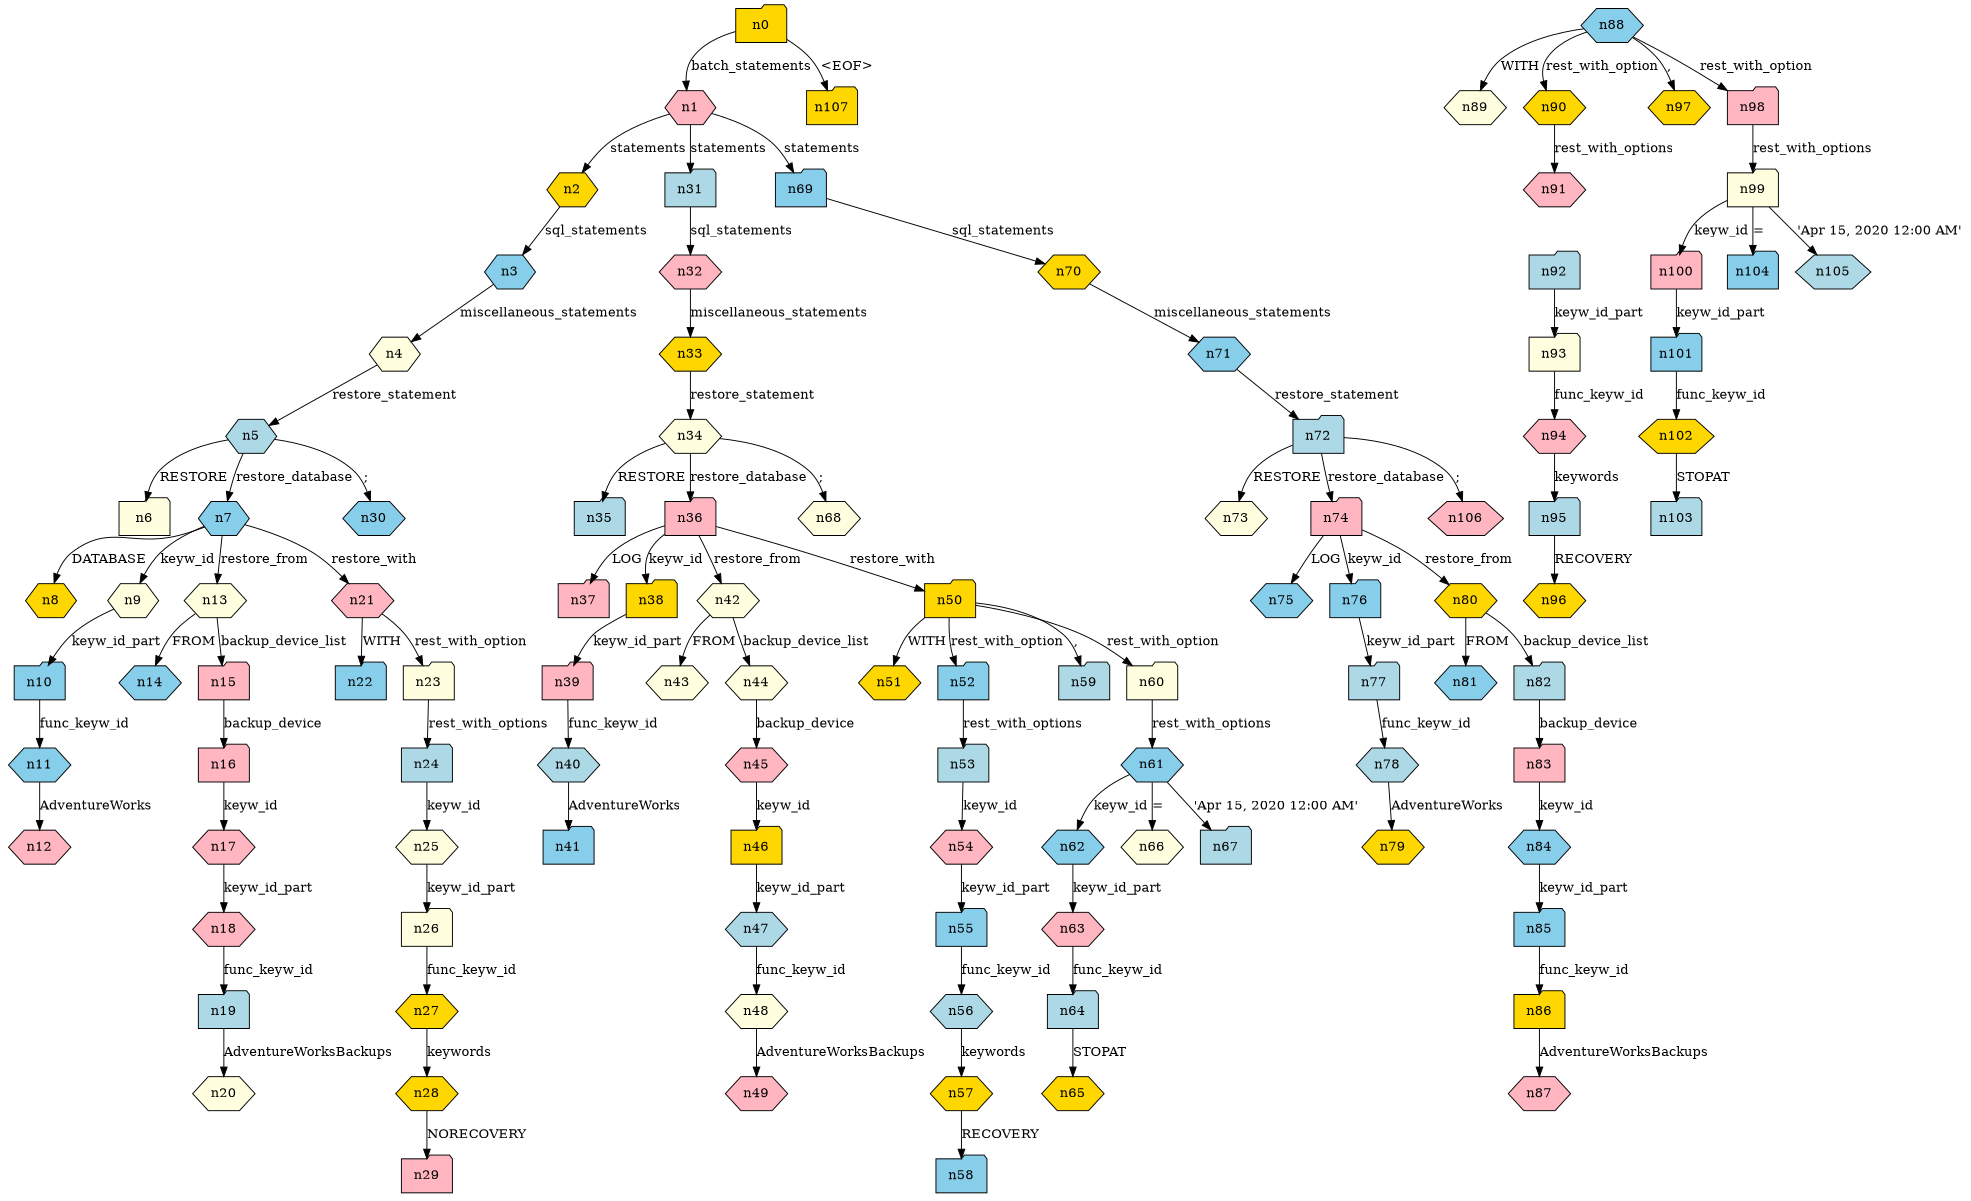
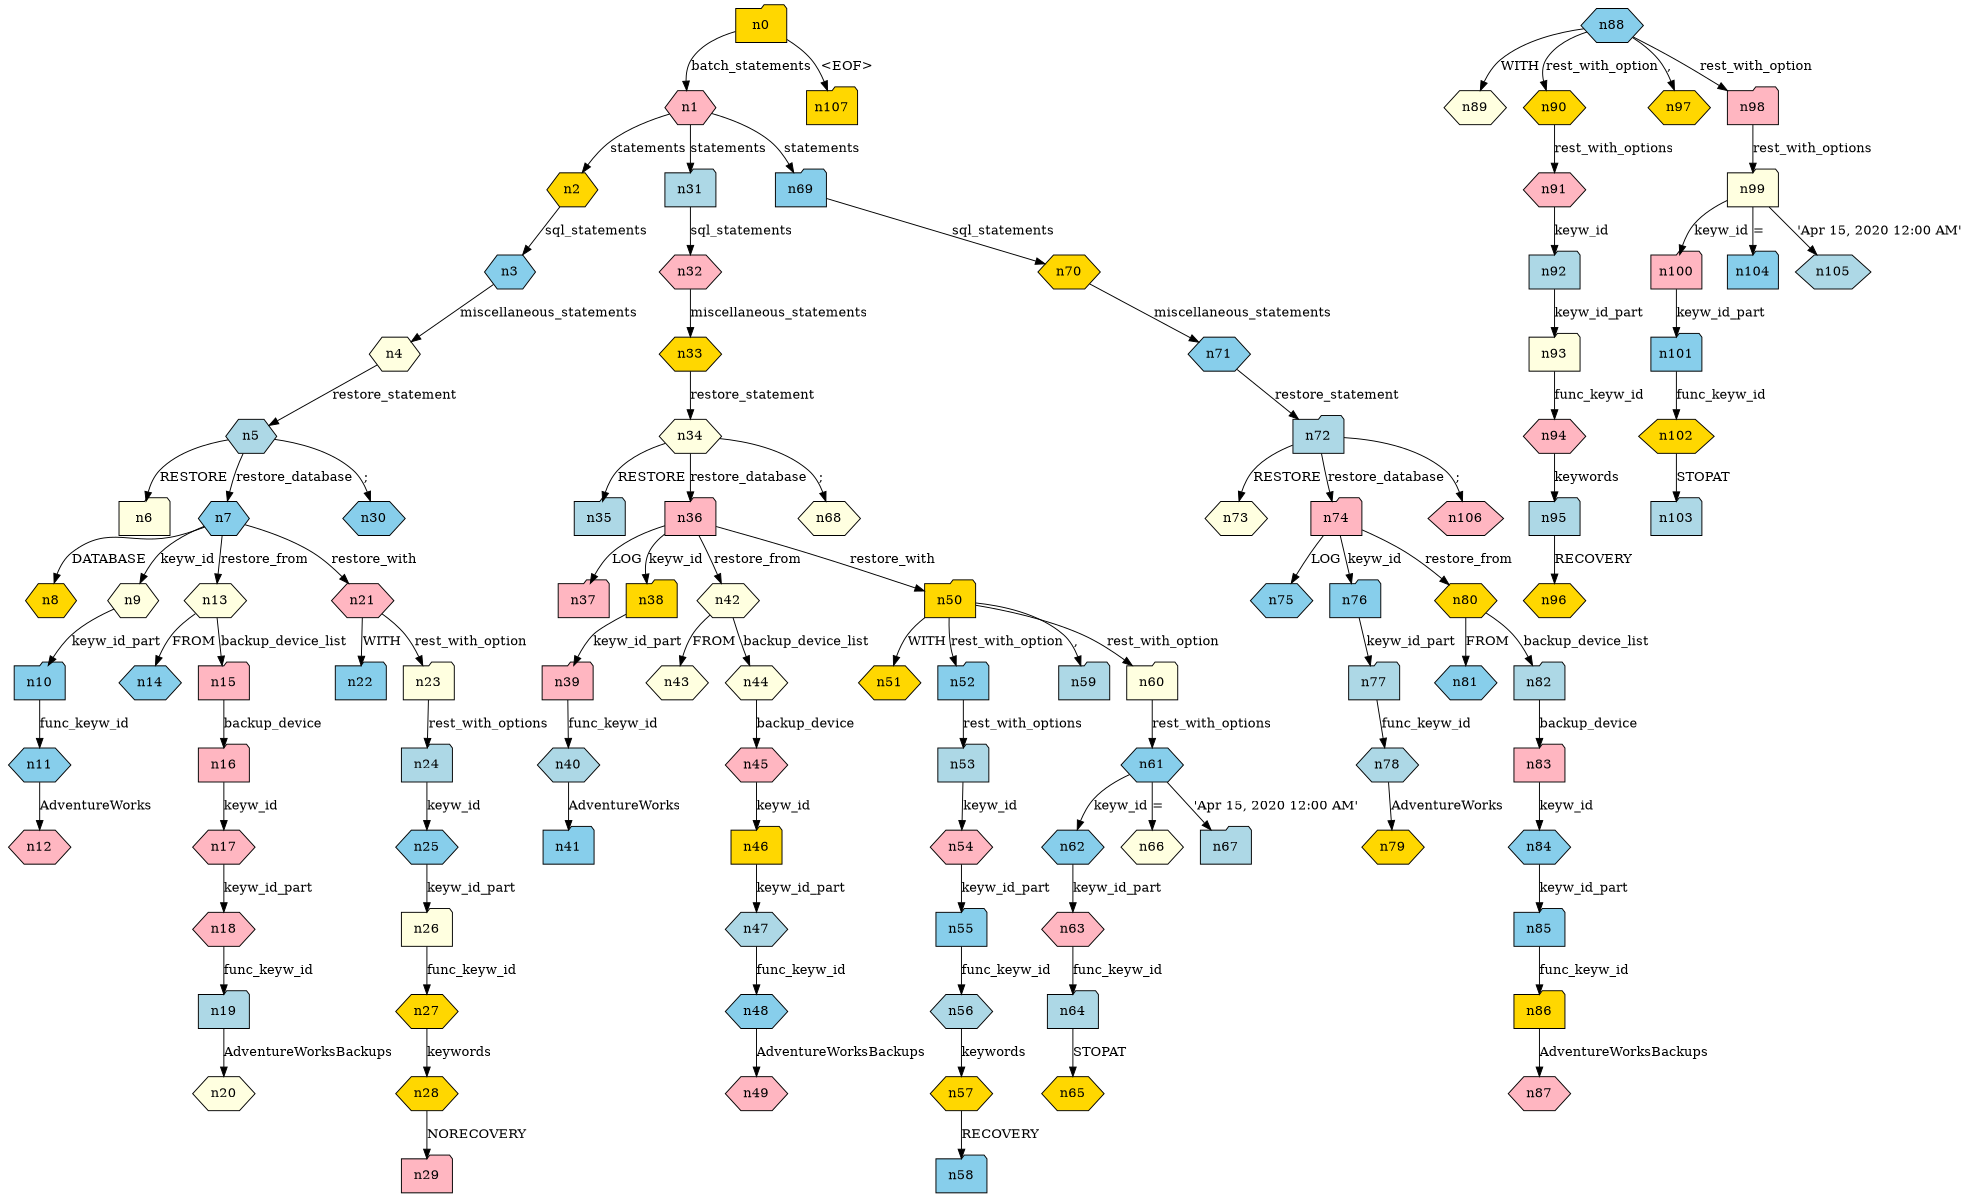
edge "n91" -> "n92": added, label "keyw_id"
node "n25": fillcolor lightyellow -> skyblue
node "n48": fillcolor lightyellow -> skyblue
